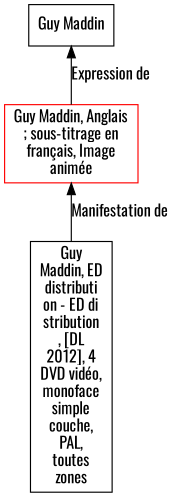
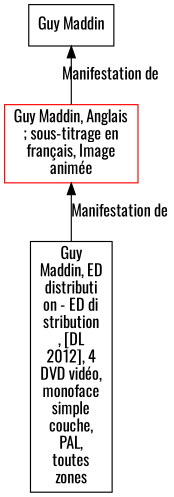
edge "Guy Maddin, Anglais ; sous-titrage en français, Image animée" -> "Guy Maddin": label "Expression de" -> "Manifestation de"
